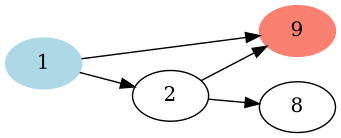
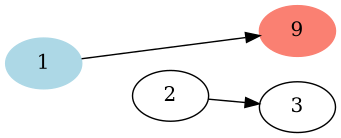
edge "2" -> "9": removed
edge "1" -> "2": removed
node "8": label "8" -> "3"
